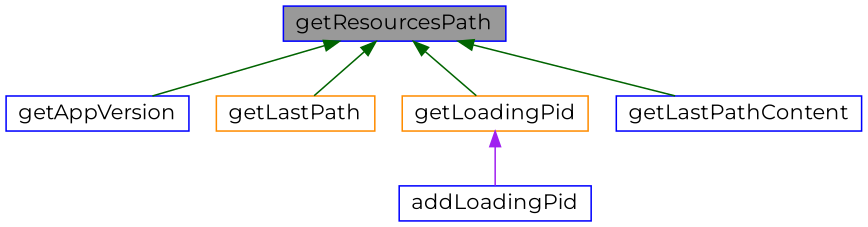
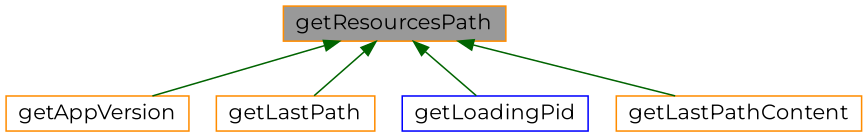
node "getResourcesPath": color blue -> darkorange
node "getAppVersion": color blue -> darkorange
node "getLoadingPid": color darkorange -> blue
node "getLastPathContent": color blue -> darkorange
node "addLoadingPid": removed
